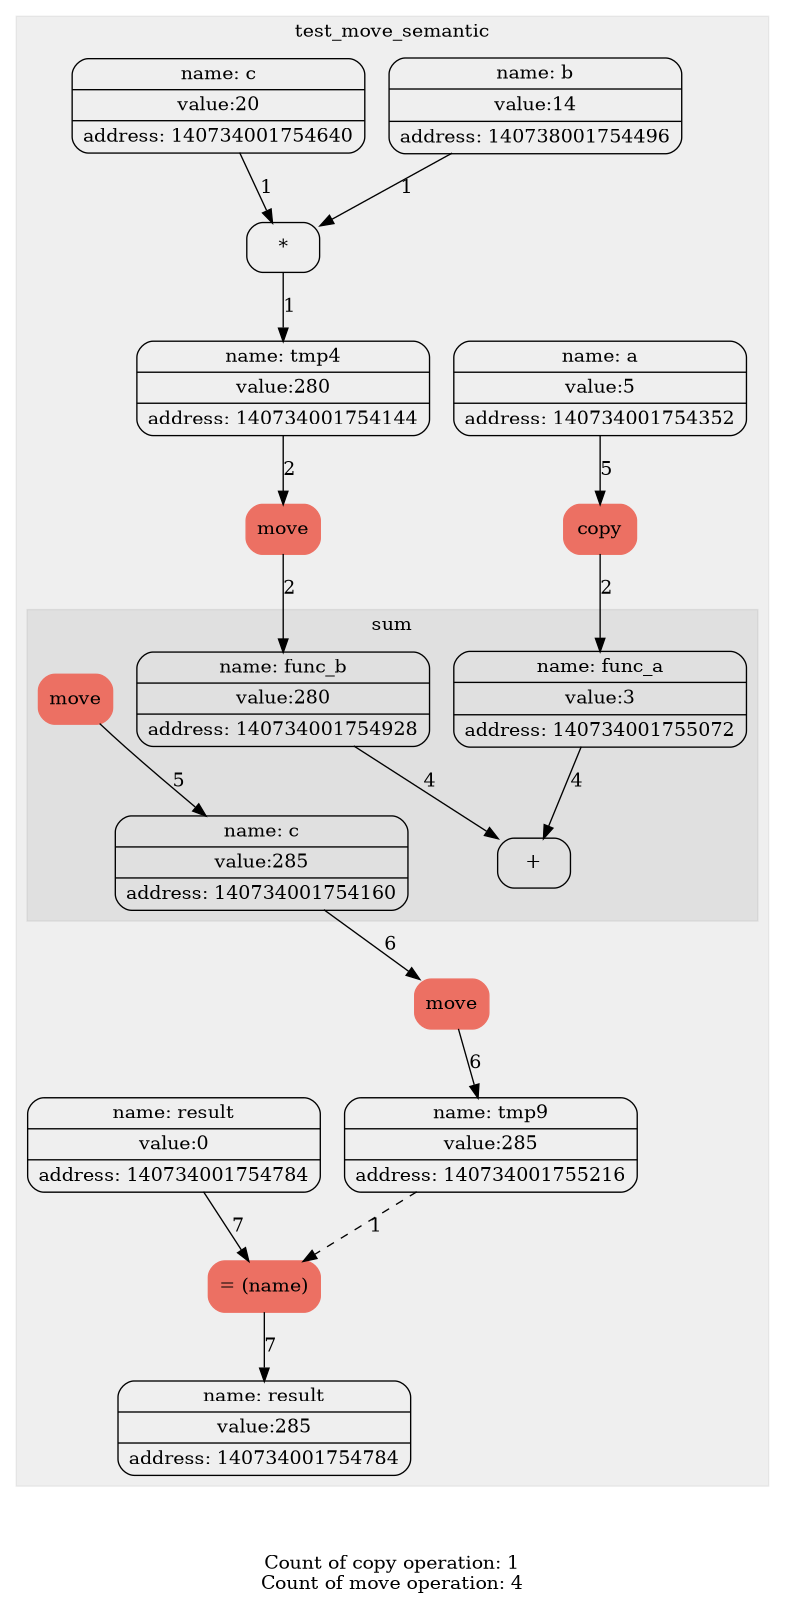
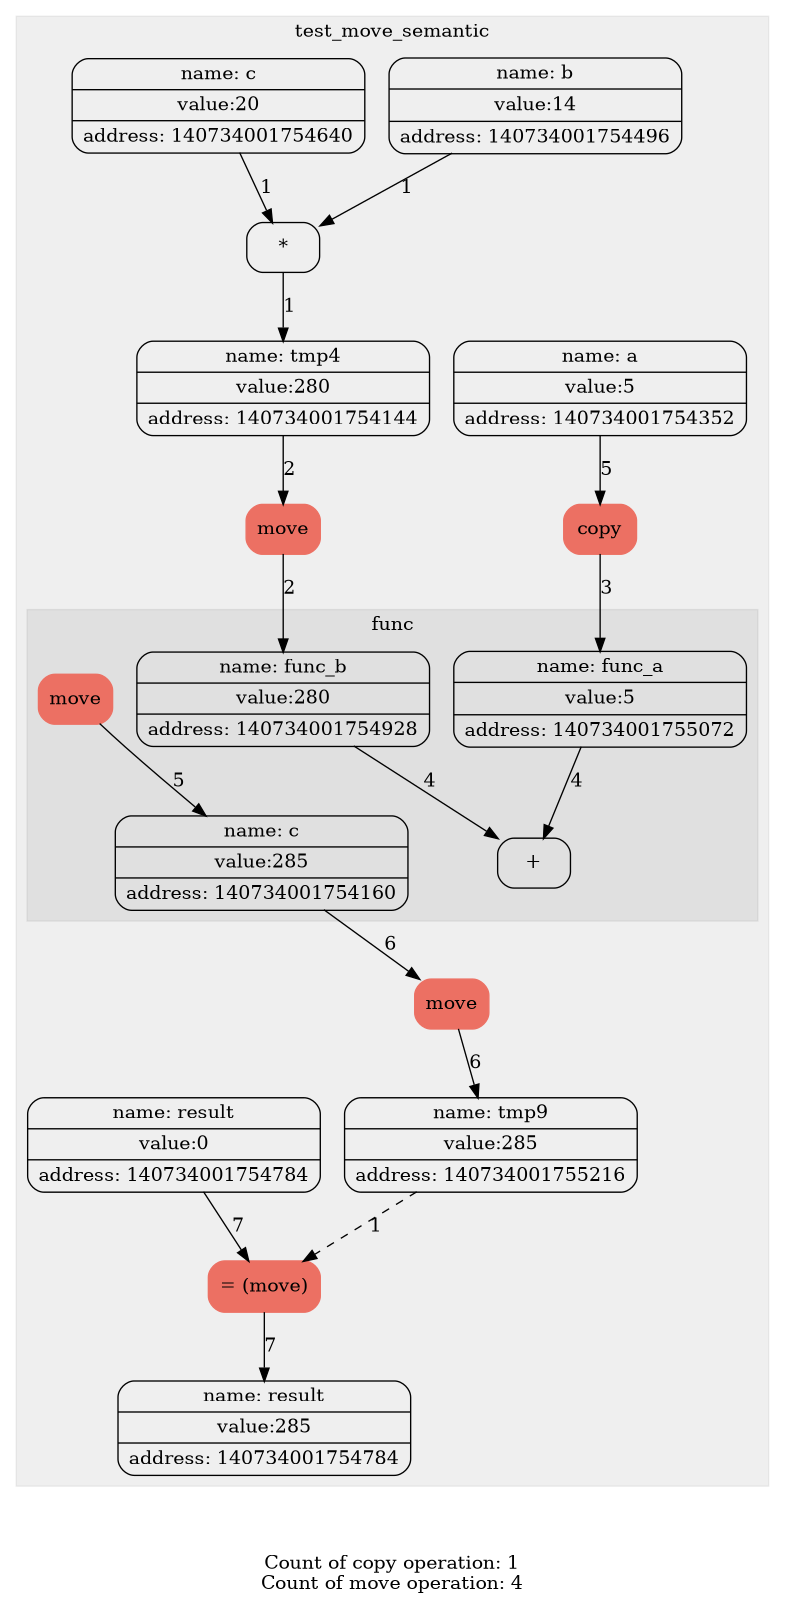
node "name: b": text "address: 140738001754496" -> "address: 140734001754496"
edge "copy" -> "name: func_a": label "2" -> "3"
cluster "sum": label "sum" -> "func"
node "name: func_a": text "value:3" -> "value:5"
node "= (name)": label "= (name)" -> "= (move)"
